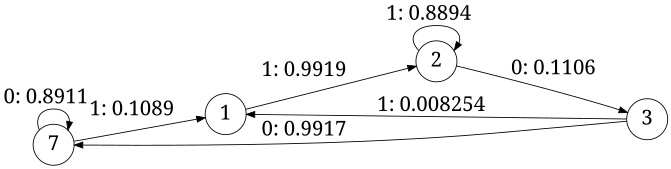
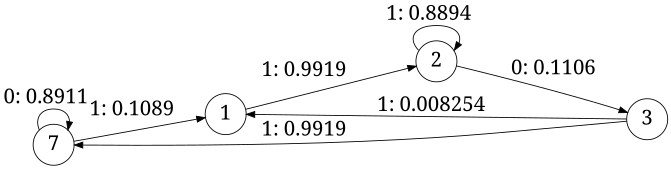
edge "3" -> "7": label "0: 0.9917   " -> "1: 0.9919   "
